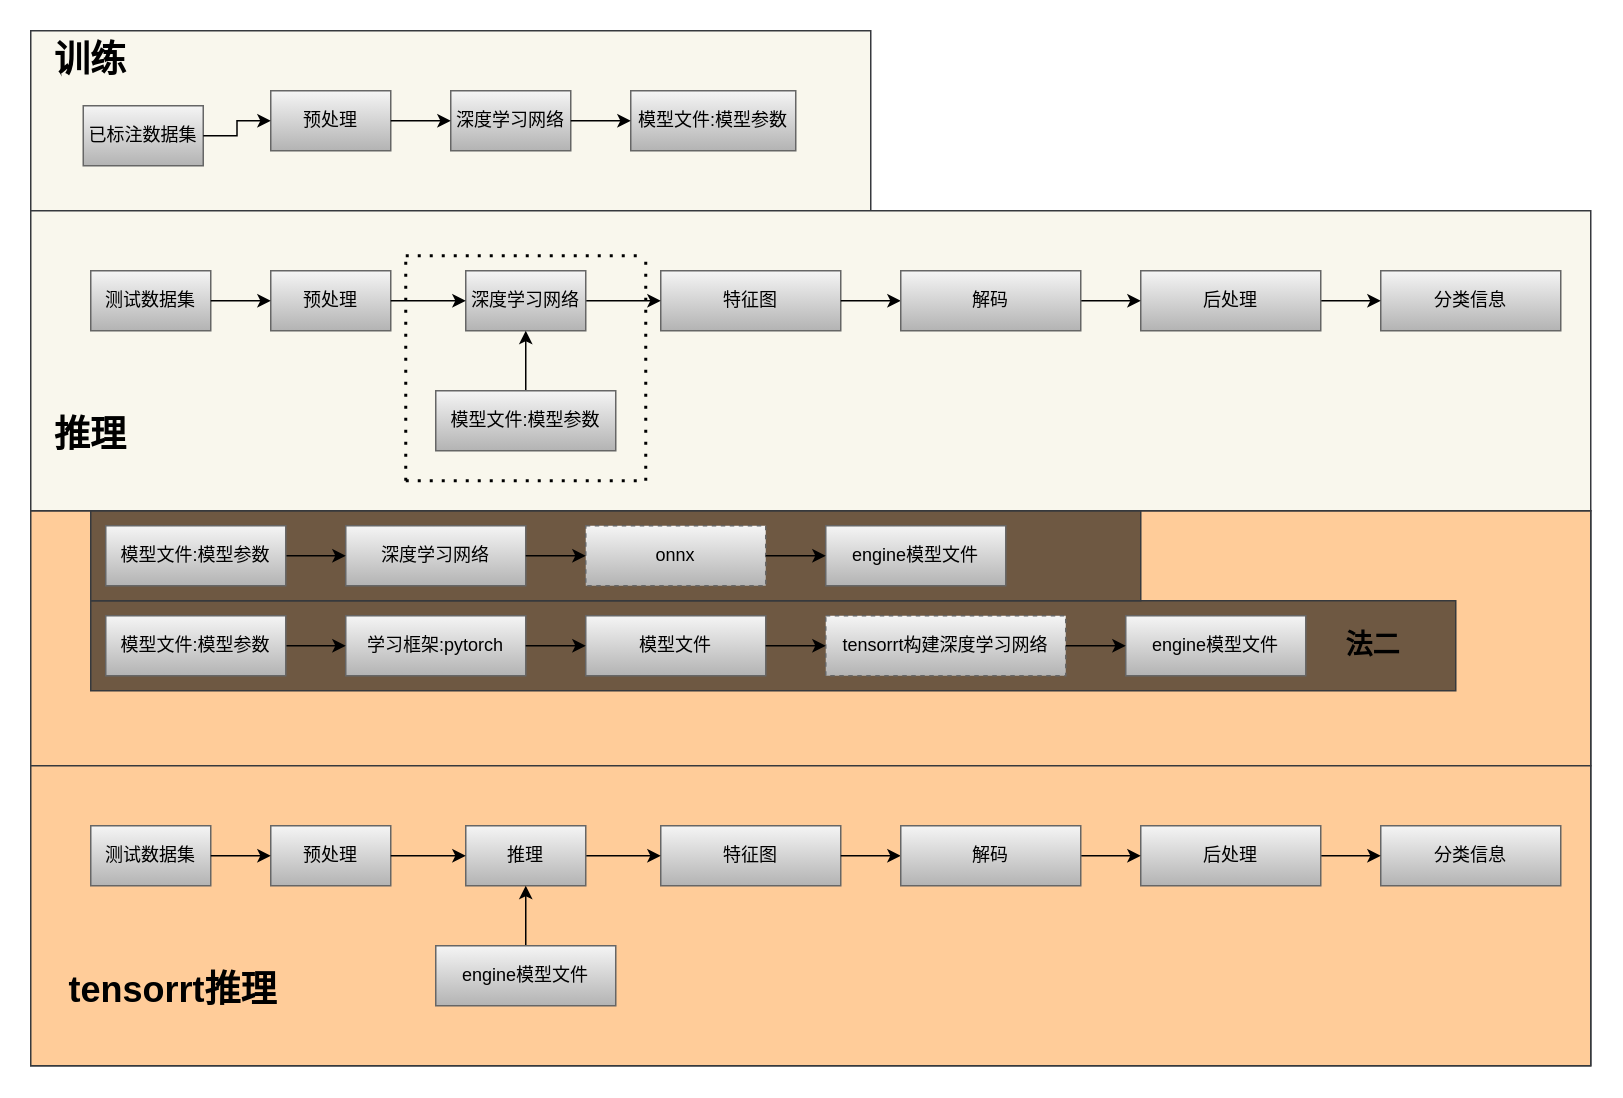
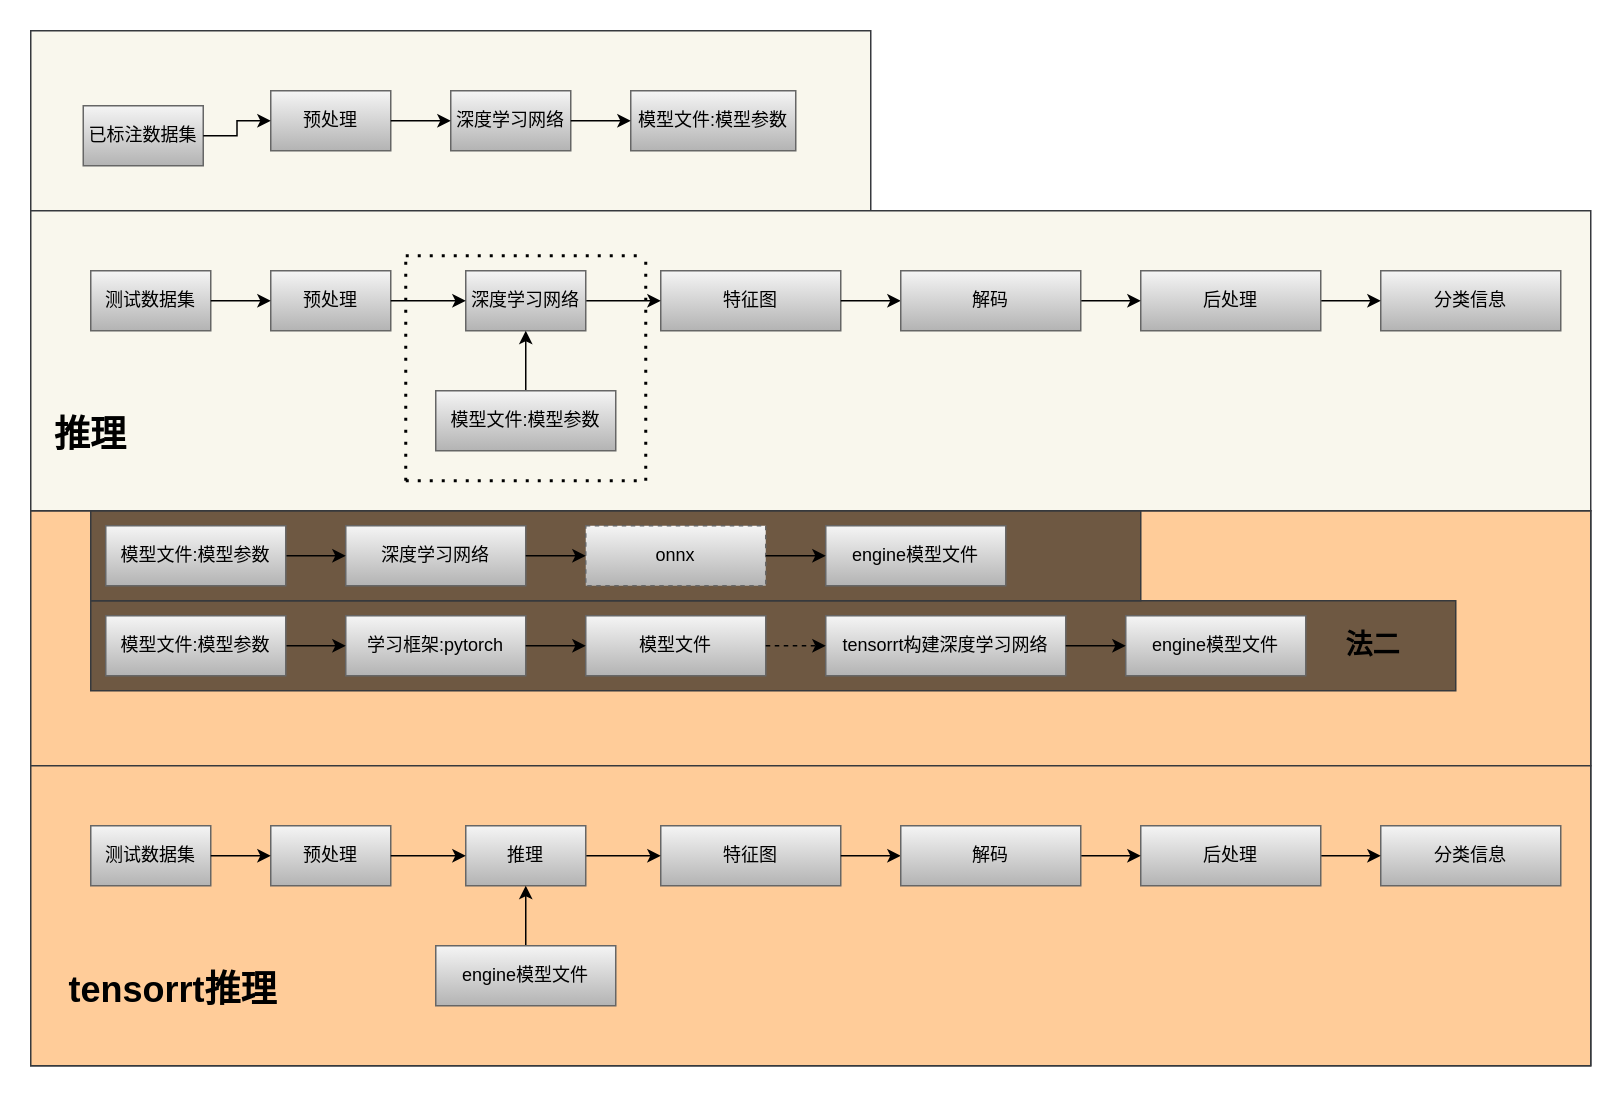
node "训练": removed
edge "模型文件" -> "tensorrt构建深度学习网络": style solid -> dashed
node "tensorrt构建深度学习网络": style dashed -> solid
